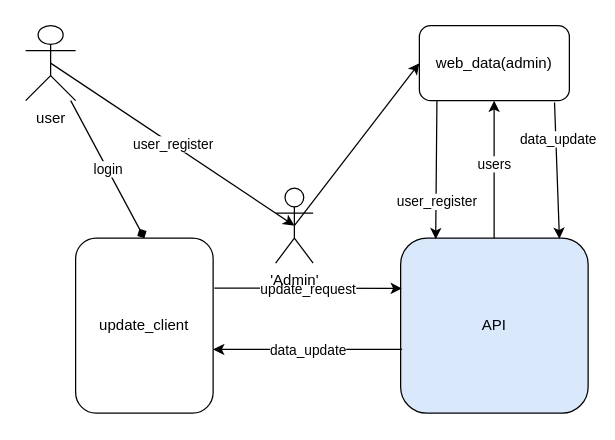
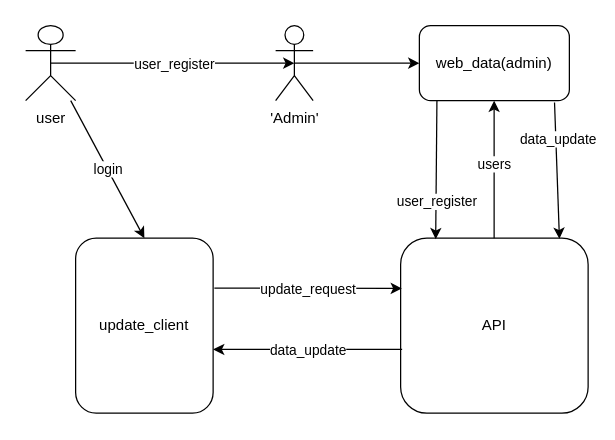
node "'Admin'": moved (294, 226) -> (294, 63)
edge "user" -> "update_client": arrowhead diamond -> classic
node "API": fillcolor #dae8fc -> #ffffff
